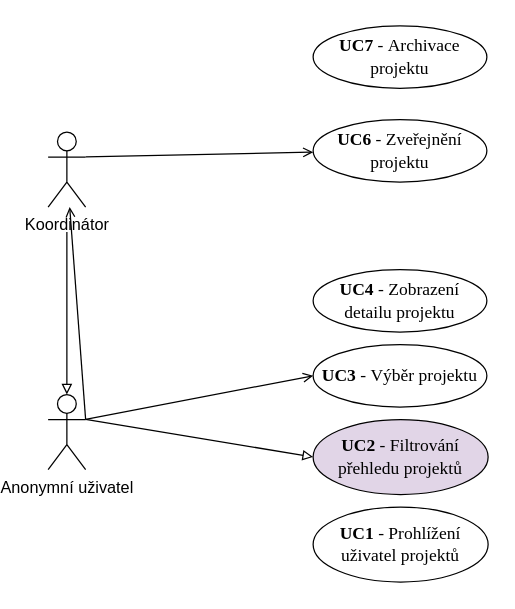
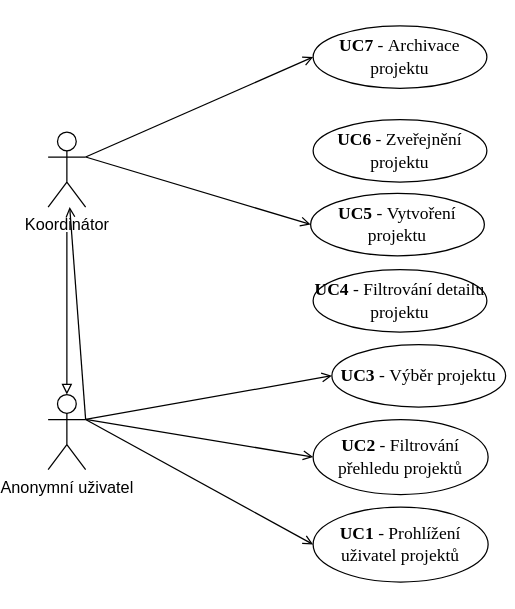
edge "Koordinátor" -> "UC6 - Zveřejnění projektu": now "Koordinátor" -> "UC7 - Archivace projektu"
edge "Koordinátor" -> "UC5 - Vytvoření projektu": added
node "UC5 - Vytvoření projektu": added
node "UC4 - Zobrazení detailu projektu": label "UC4 - Zobrazení detailu projektu" -> "UC4 - Filtrování detailu projektu"
node "UC3 - Výběr projektu": moved (400, 376) -> (419, 376)
edge "Anonymní uživatel" -> "UC2 - Filtrování přehledu projektů": arrowhead block -> open
node "UC2 - Filtrování přehledu projektů": fillcolor #e1d5e7 -> #ffffff
edge "Anonymní uživatel" -> "UC1 - Prohlížení uživatel projektů": added
